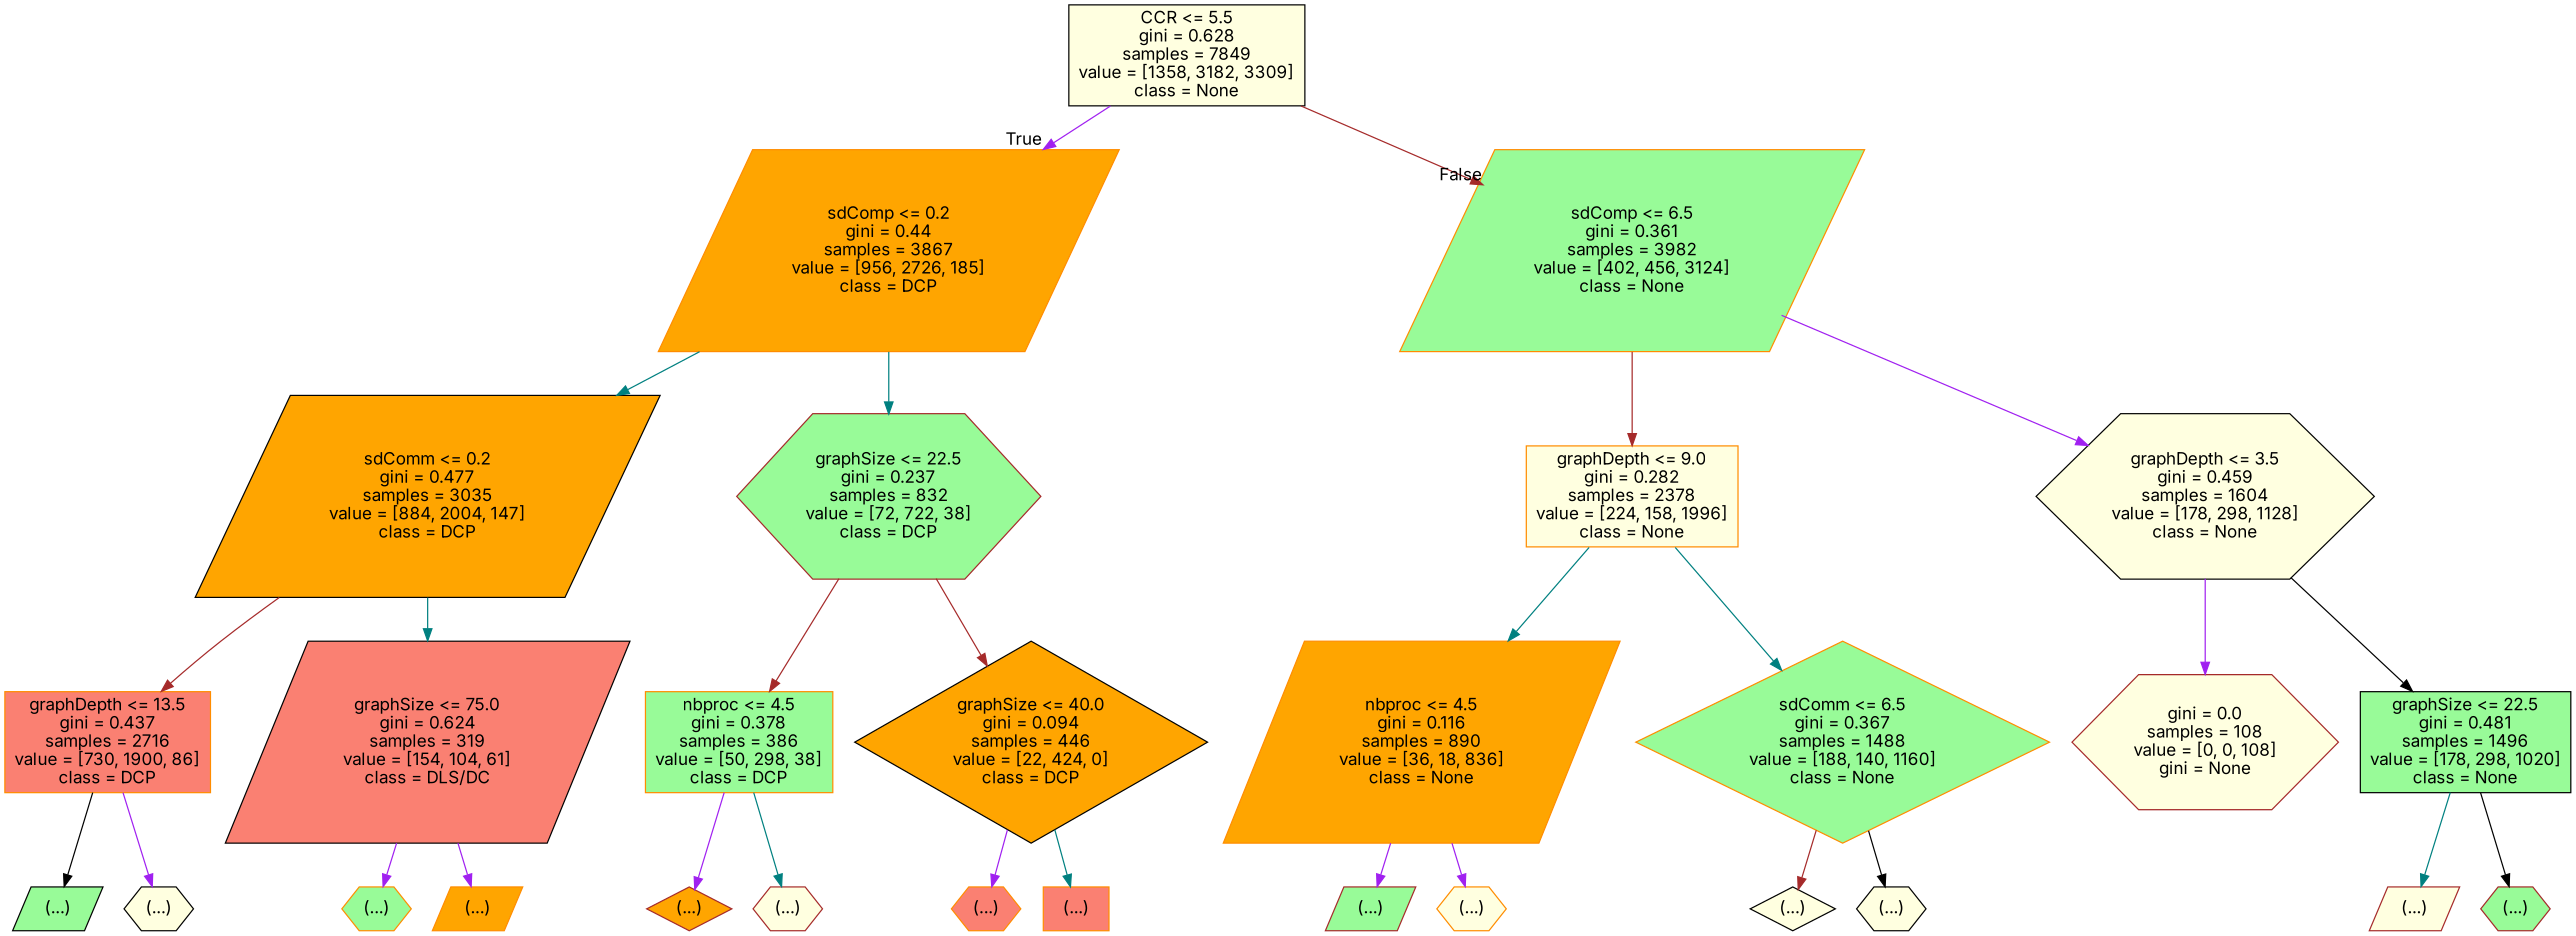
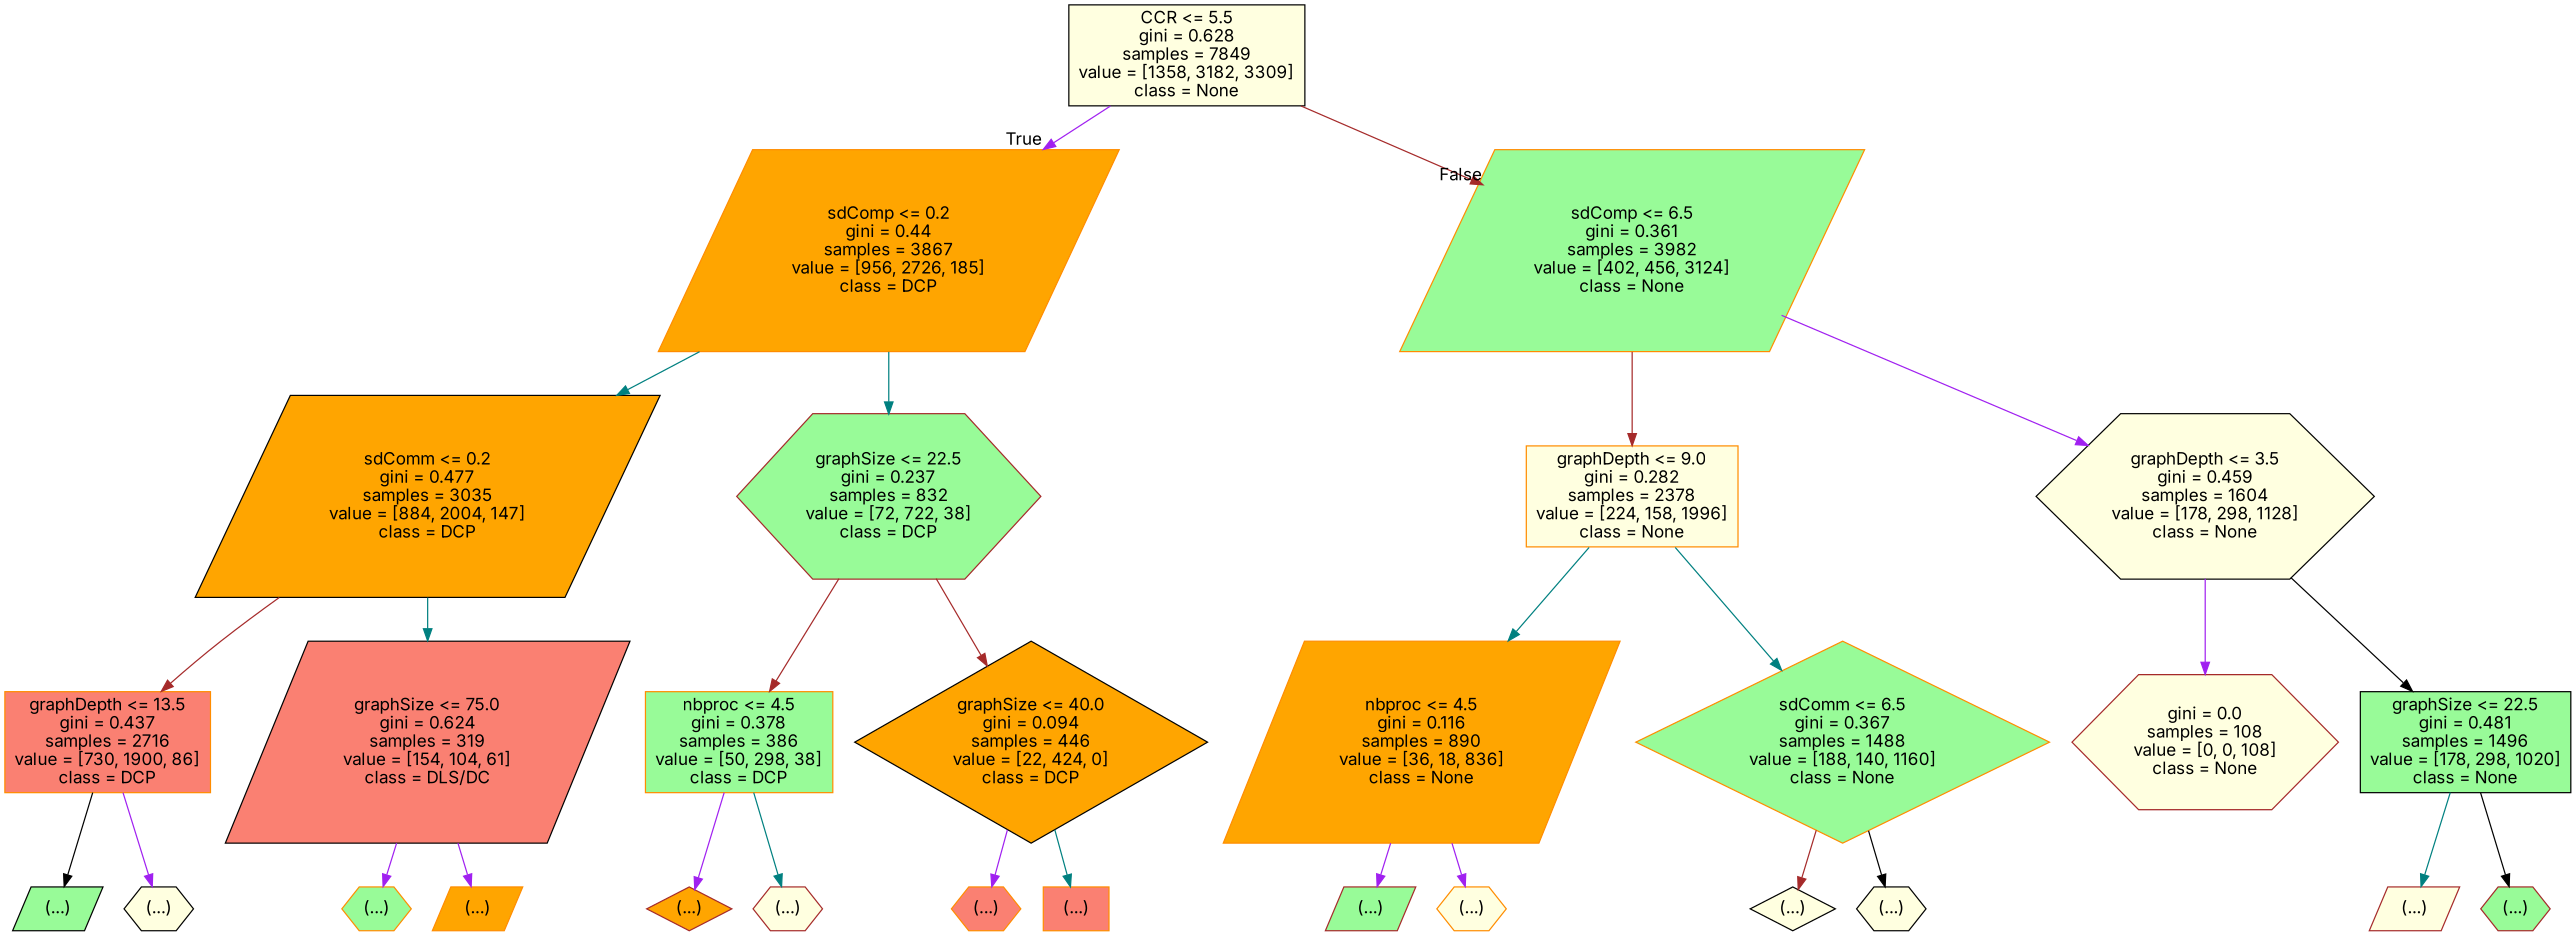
node "gini = 0.0 samples = 108 value = [0, 0, 108] gini = None": label "gini = 0.0 samples = 108 value = [0, 0, 108] gini = None" -> "gini = 0.0 samples = 108 value = [0, 0, 108] class = None"
